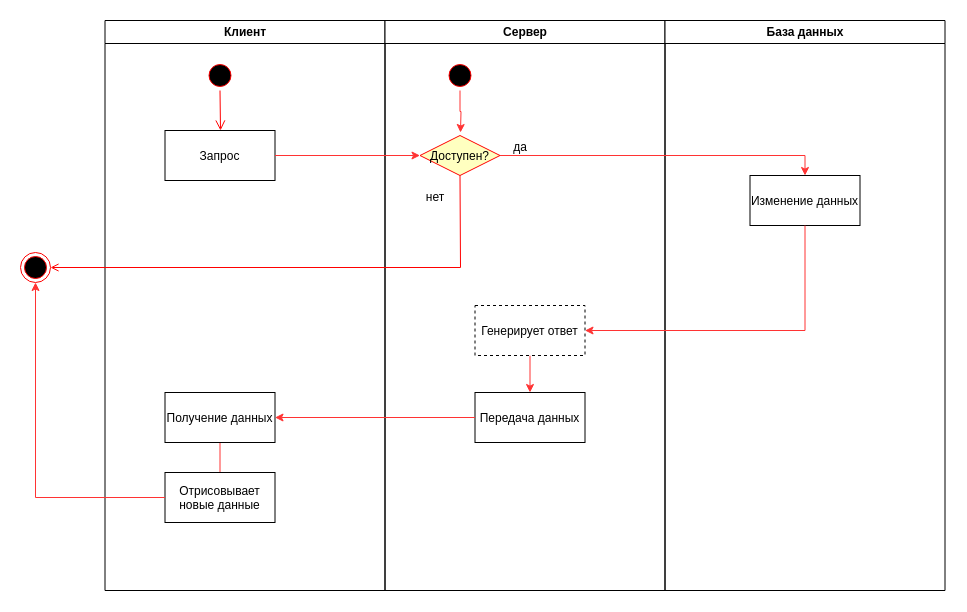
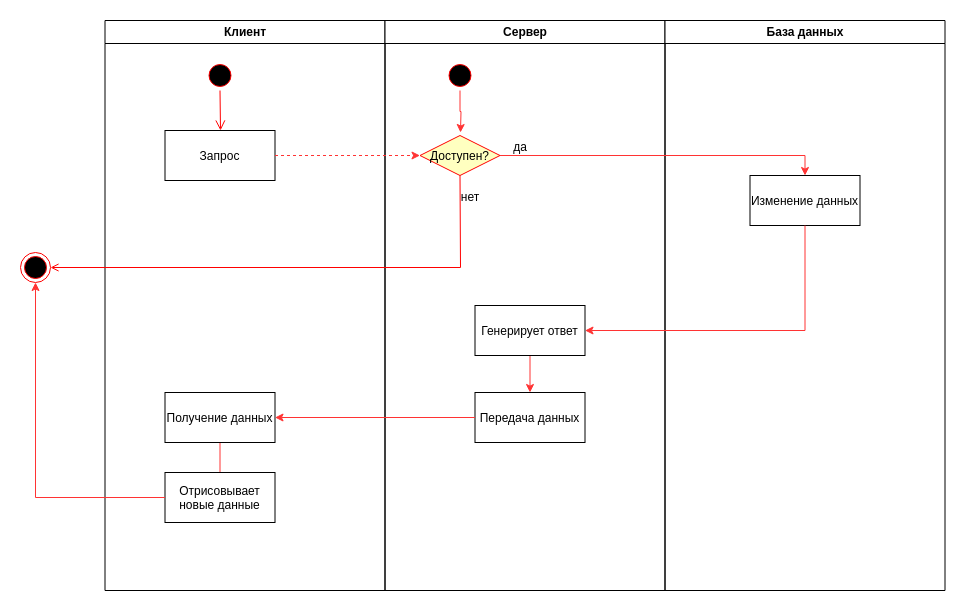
edge "Запрос" -> "Доступен?": style solid -> dashed
node "нет": moved (435, 198) -> (470, 198)
node "Генерирует ответ": style dashed -> solid
